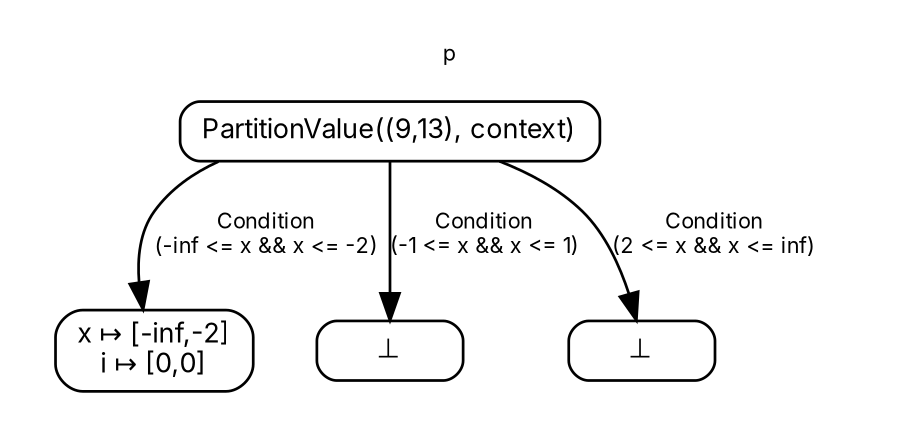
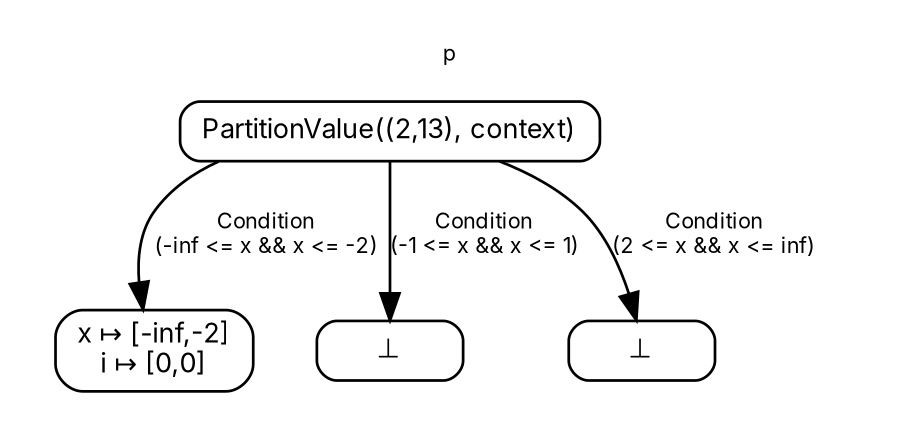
node "PartitionValue((9,13), context)": label "PartitionValue((9,13), context)" -> "PartitionValue((2,13), context)"
